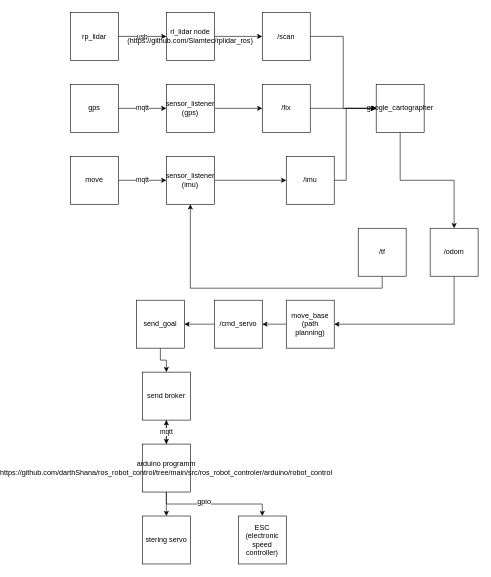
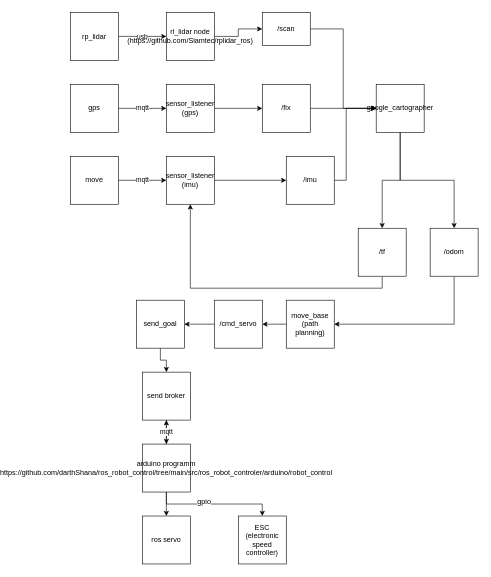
node "/scan": size 48x48 -> 48x33
edge "google_cartographer" -> "/tf": added
node "stering servo": label "stering servo" -> "ros servo"
